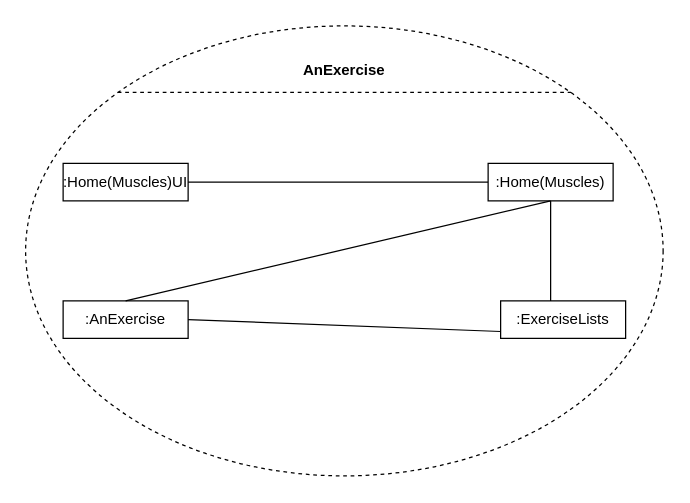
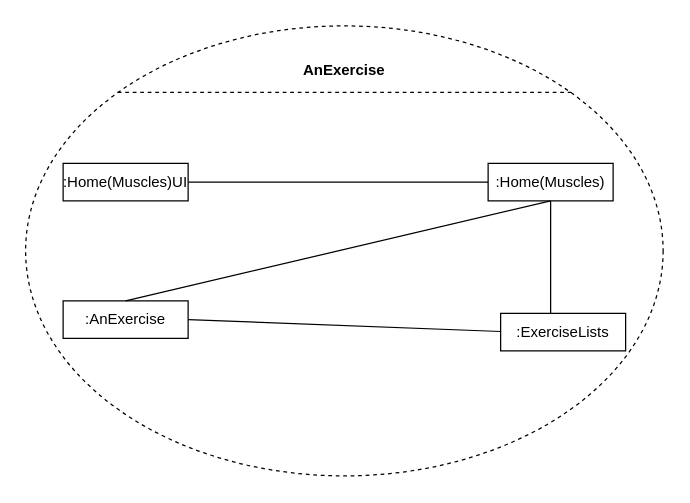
node ":ExerciseLists": moved (563, 319) -> (563, 332)
